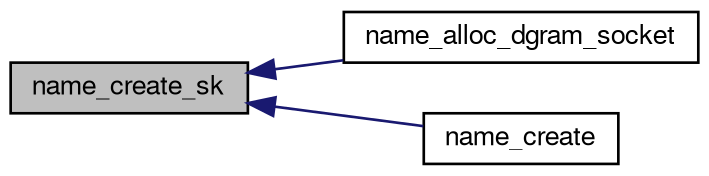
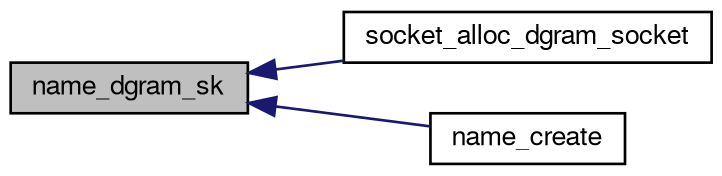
node "name_alloc_dgram_socket": label "name_alloc_dgram_socket" -> "socket_alloc_dgram_socket"
node "name_create_sk": label "name_create_sk" -> "name_dgram_sk"
